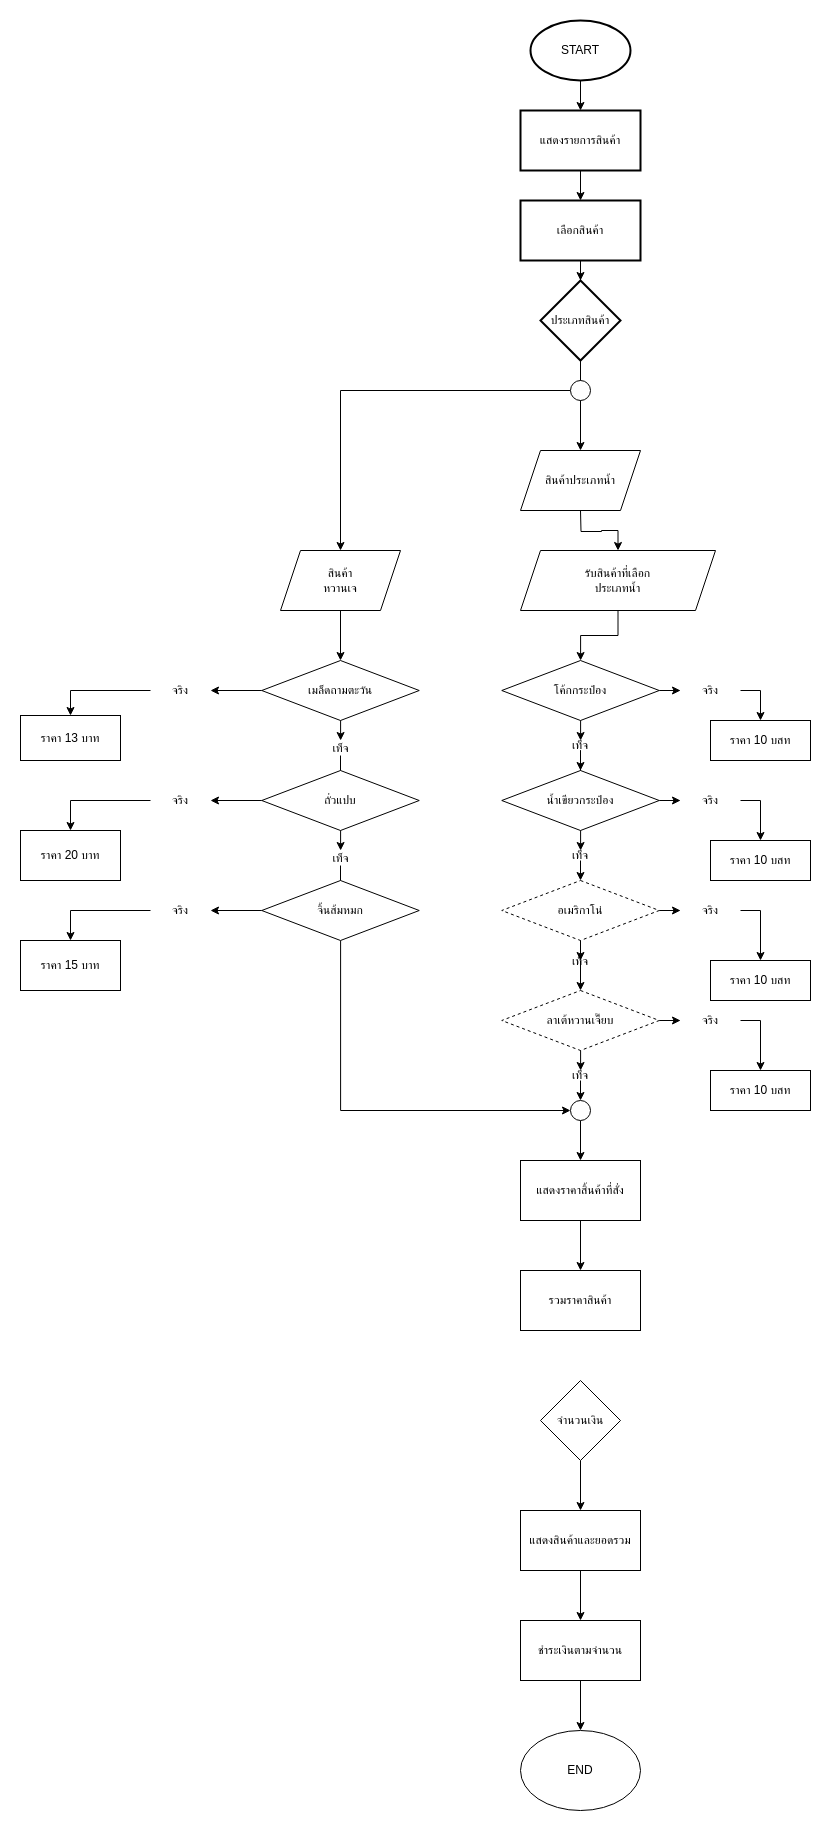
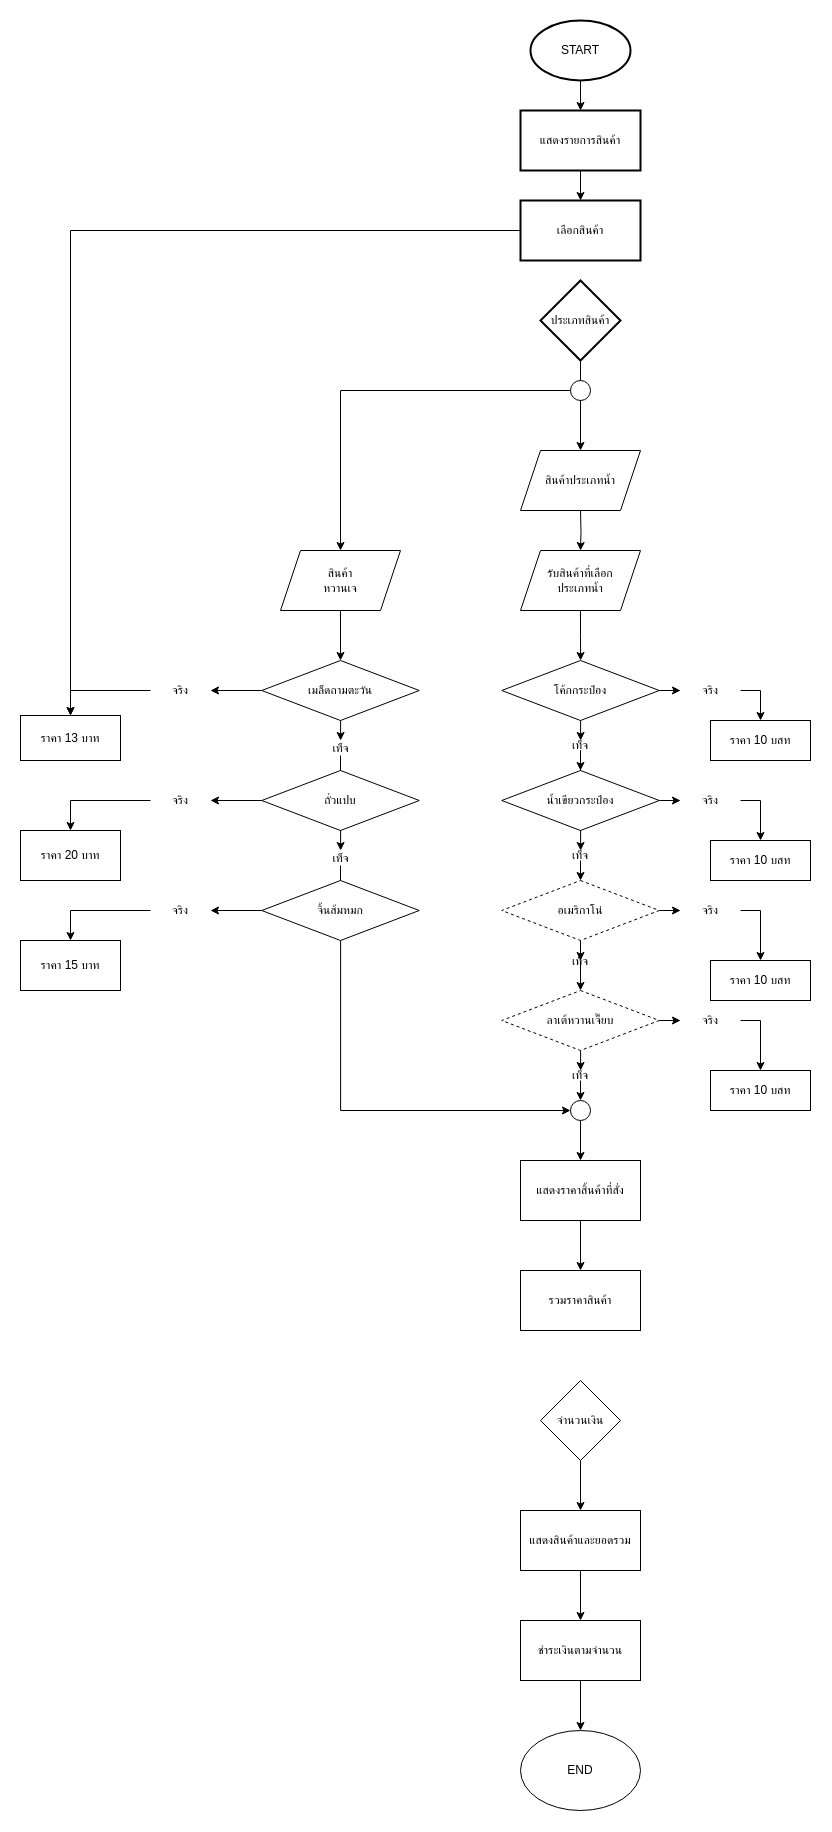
edge "เลือกสินค้า" -> "ประเภทสินค้า": now "เลือกสินค้า" -> "ราคา 13 บาท"
node "รับสินค้าที่เลือก ประเภทนํ้า": size 195x60 -> 120x60
